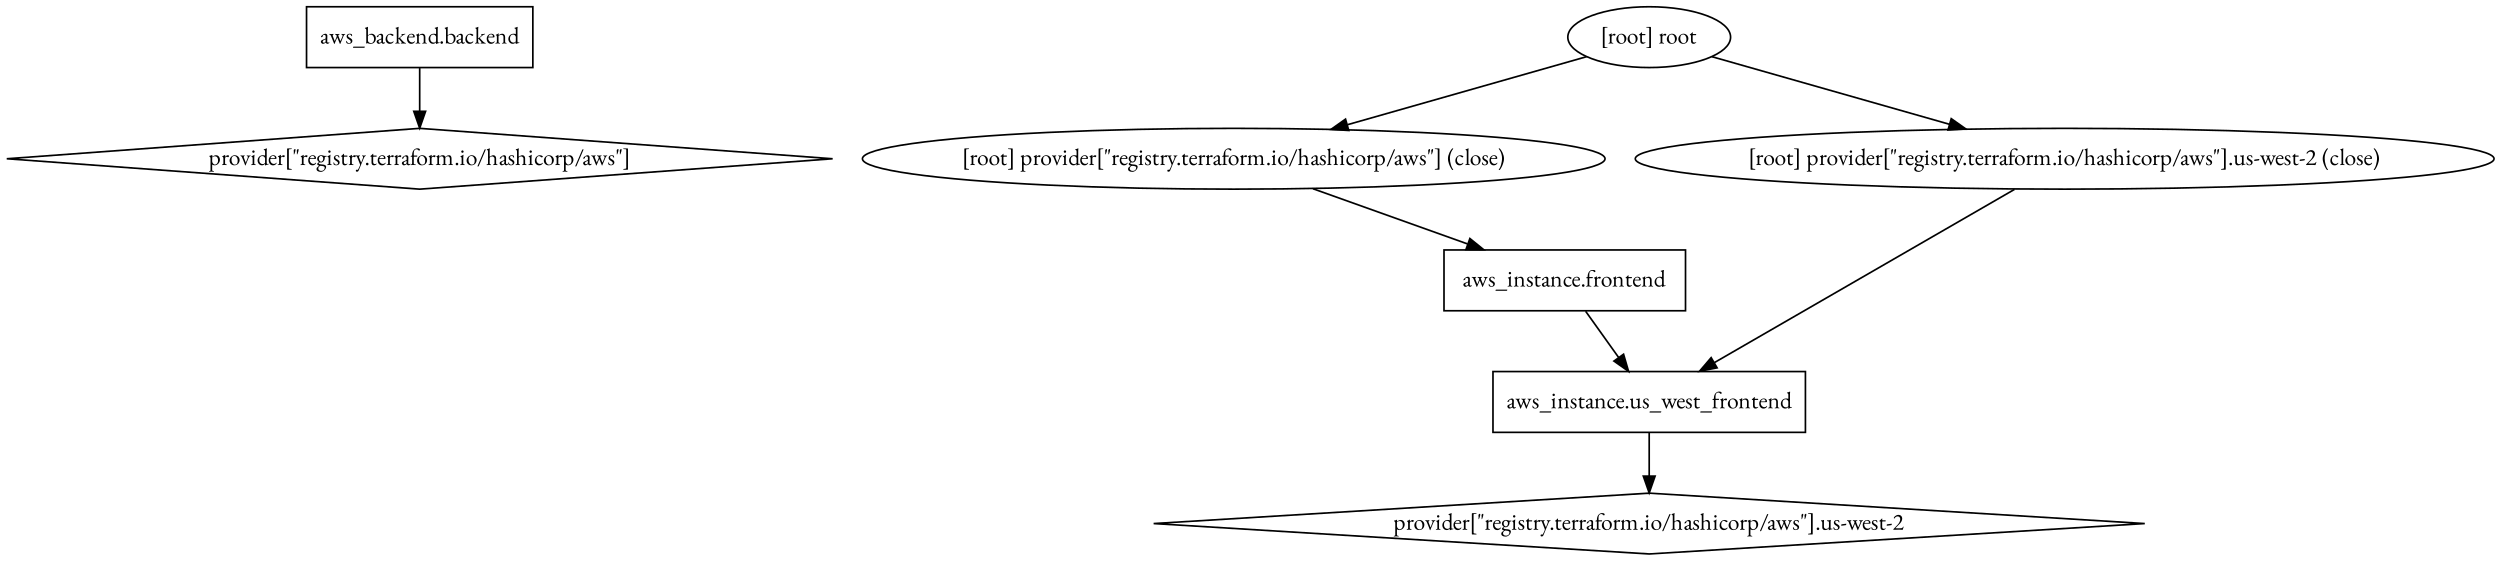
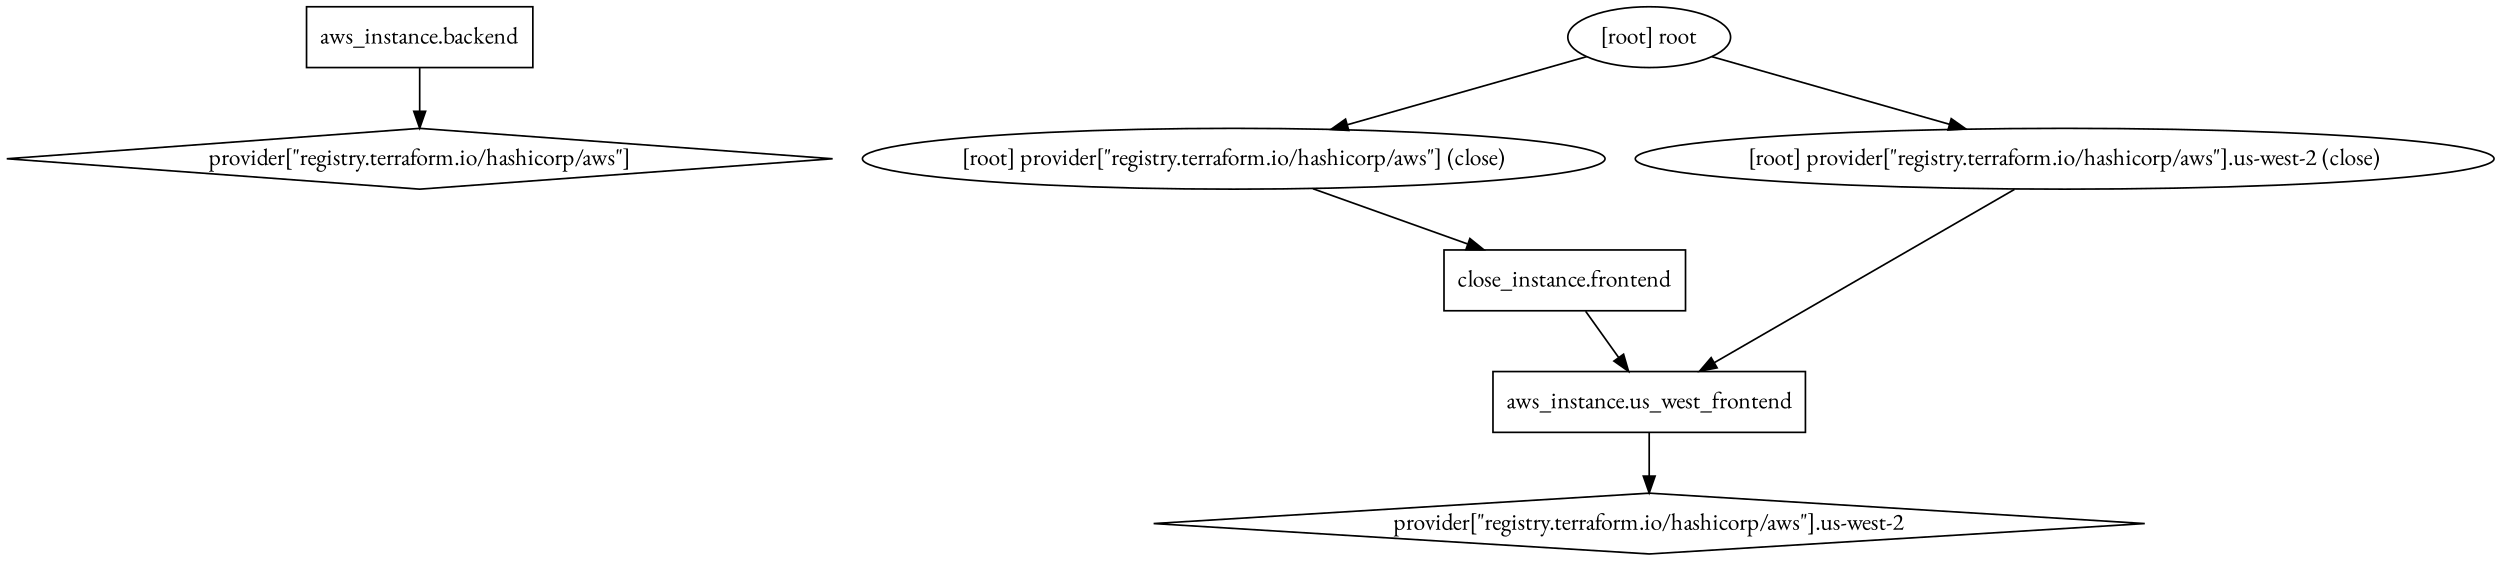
node "aws_backend.backend": label "aws_backend.backend" -> "aws_instance.backend"
node "aws_instance.frontend": label "aws_instance.frontend" -> "close_instance.frontend"
